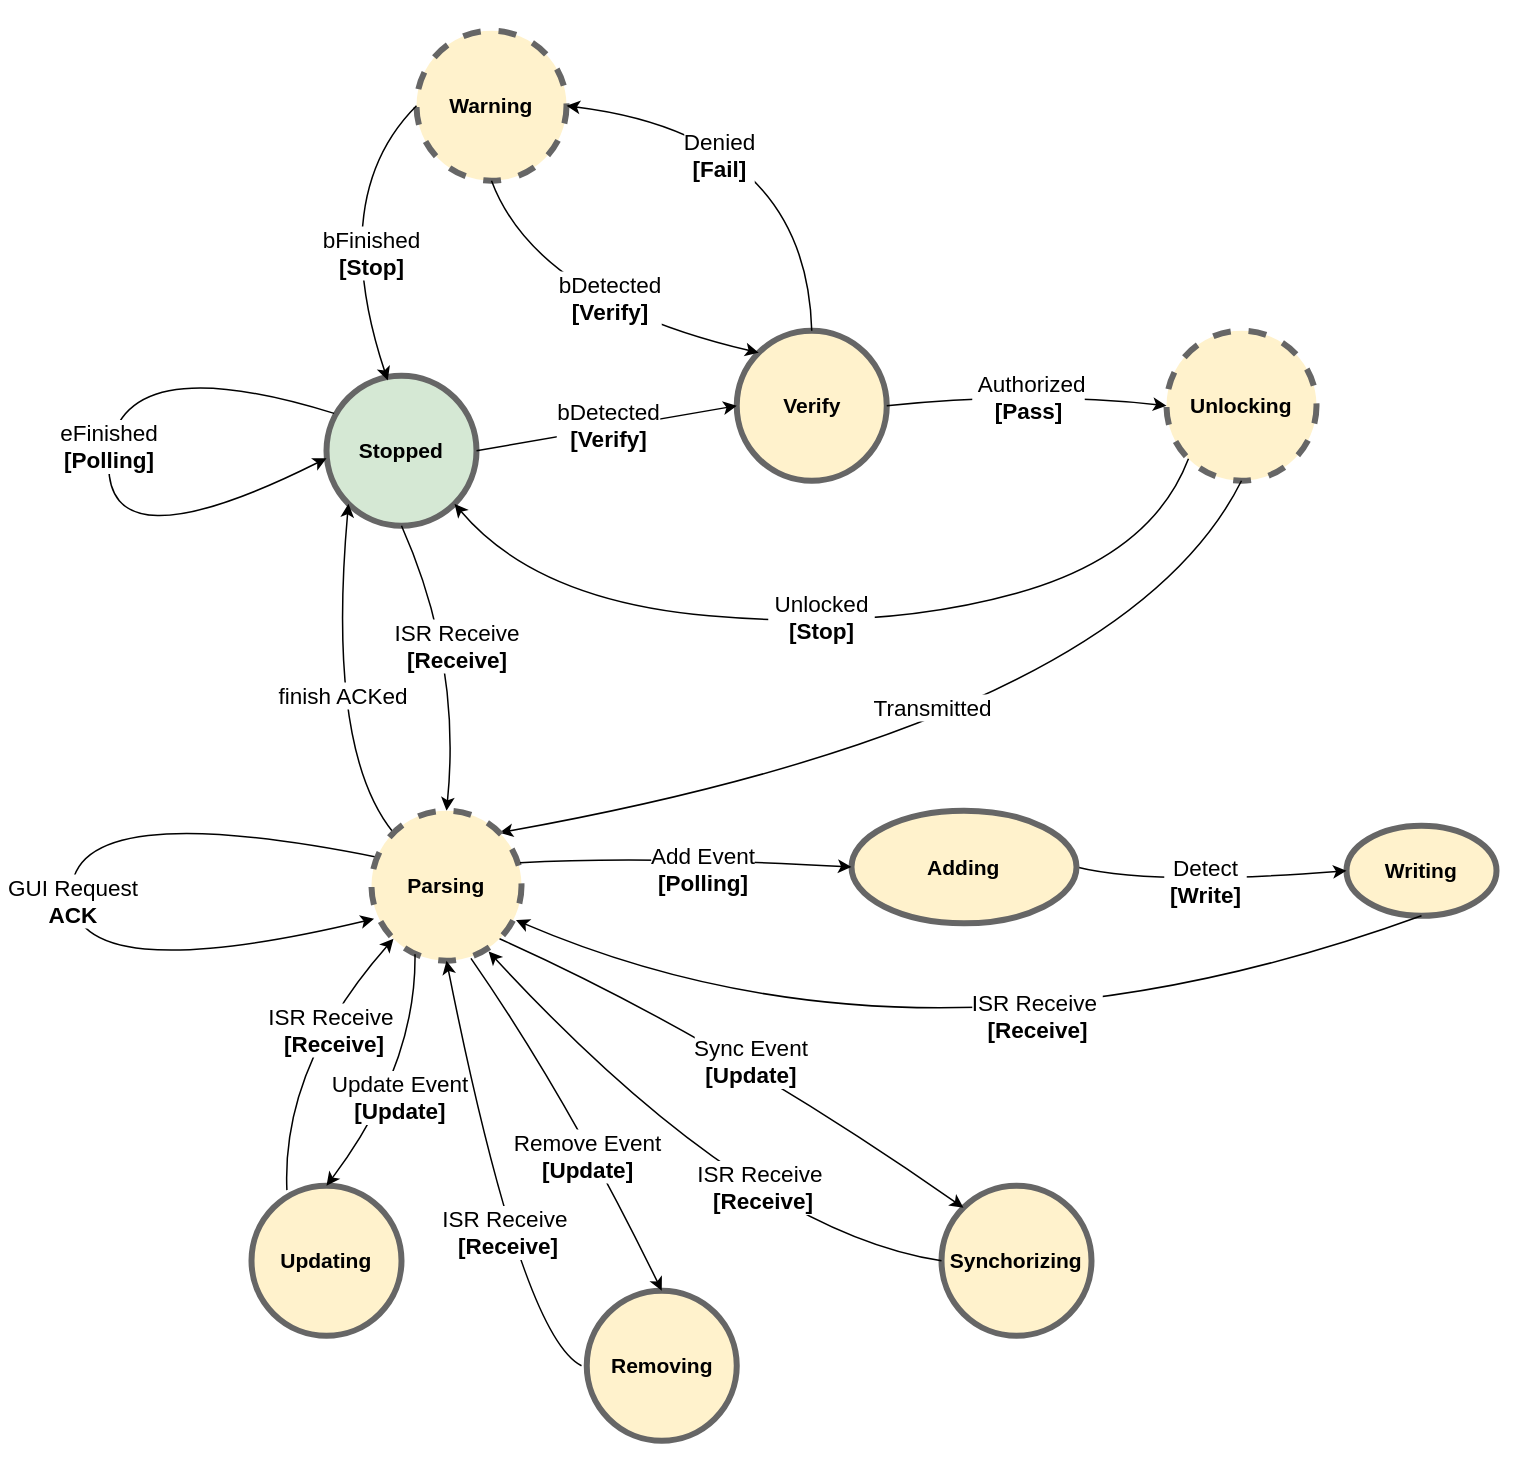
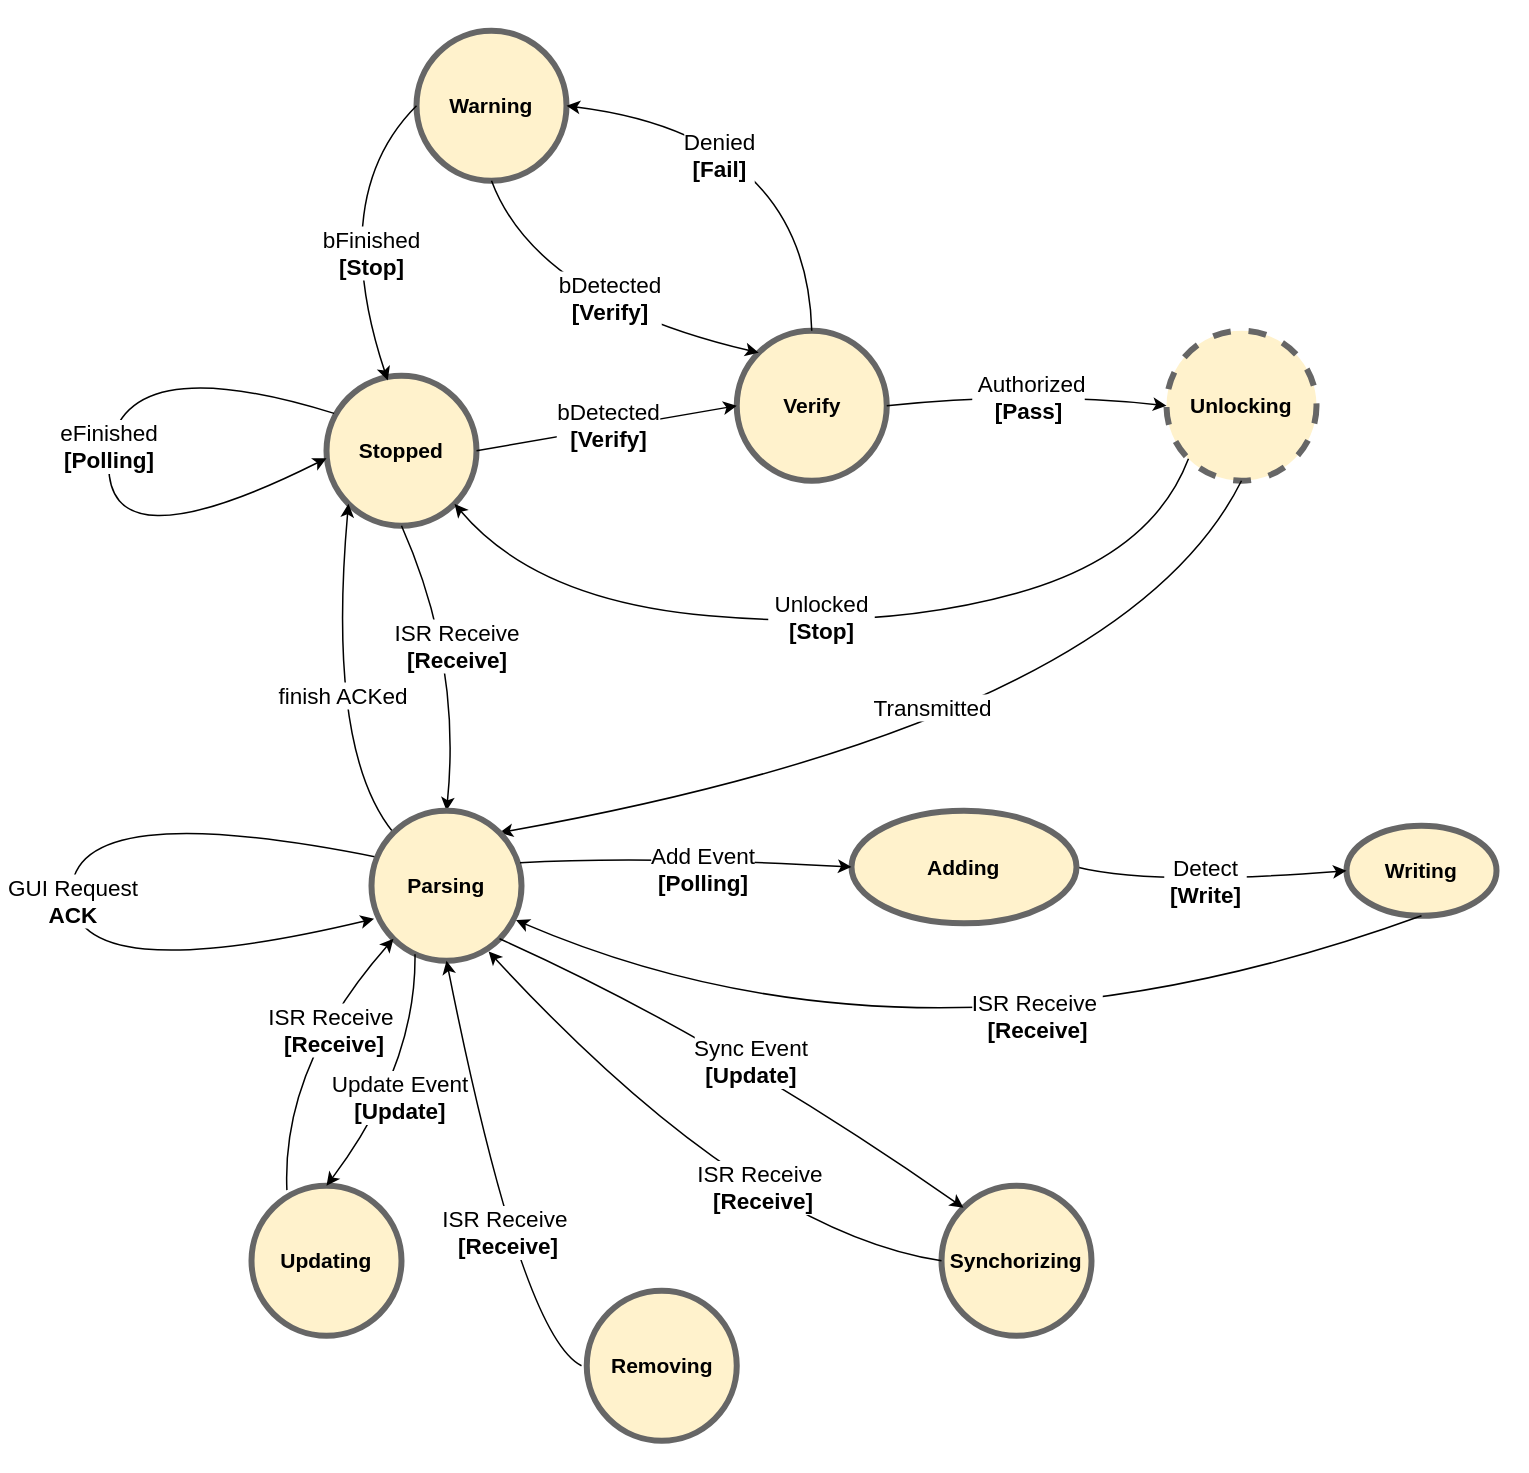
node "Warning": style dashed -> solid
node "Stopped": fillcolor #d5e8d4 -> #fff2cc
node "Parsing": style dashed -> solid
edge "Parsing" -> "Removing": removed, label "Remove Event [Update]"
